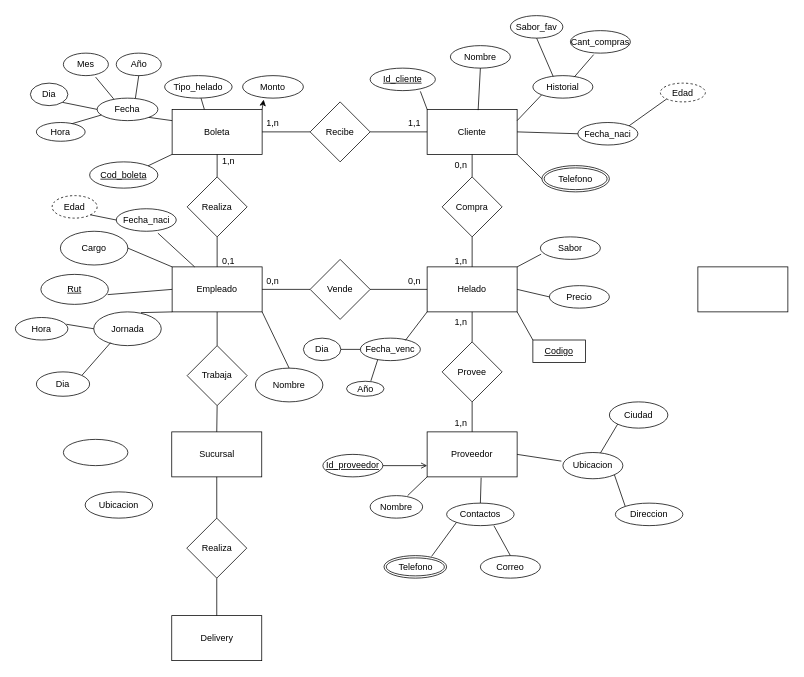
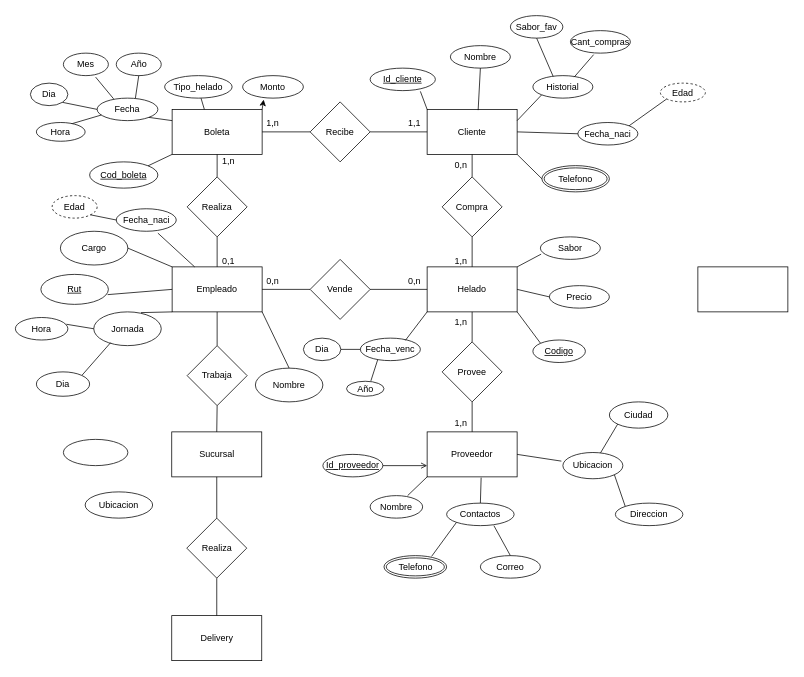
node "Codigo": shape rectangle -> ellipse
